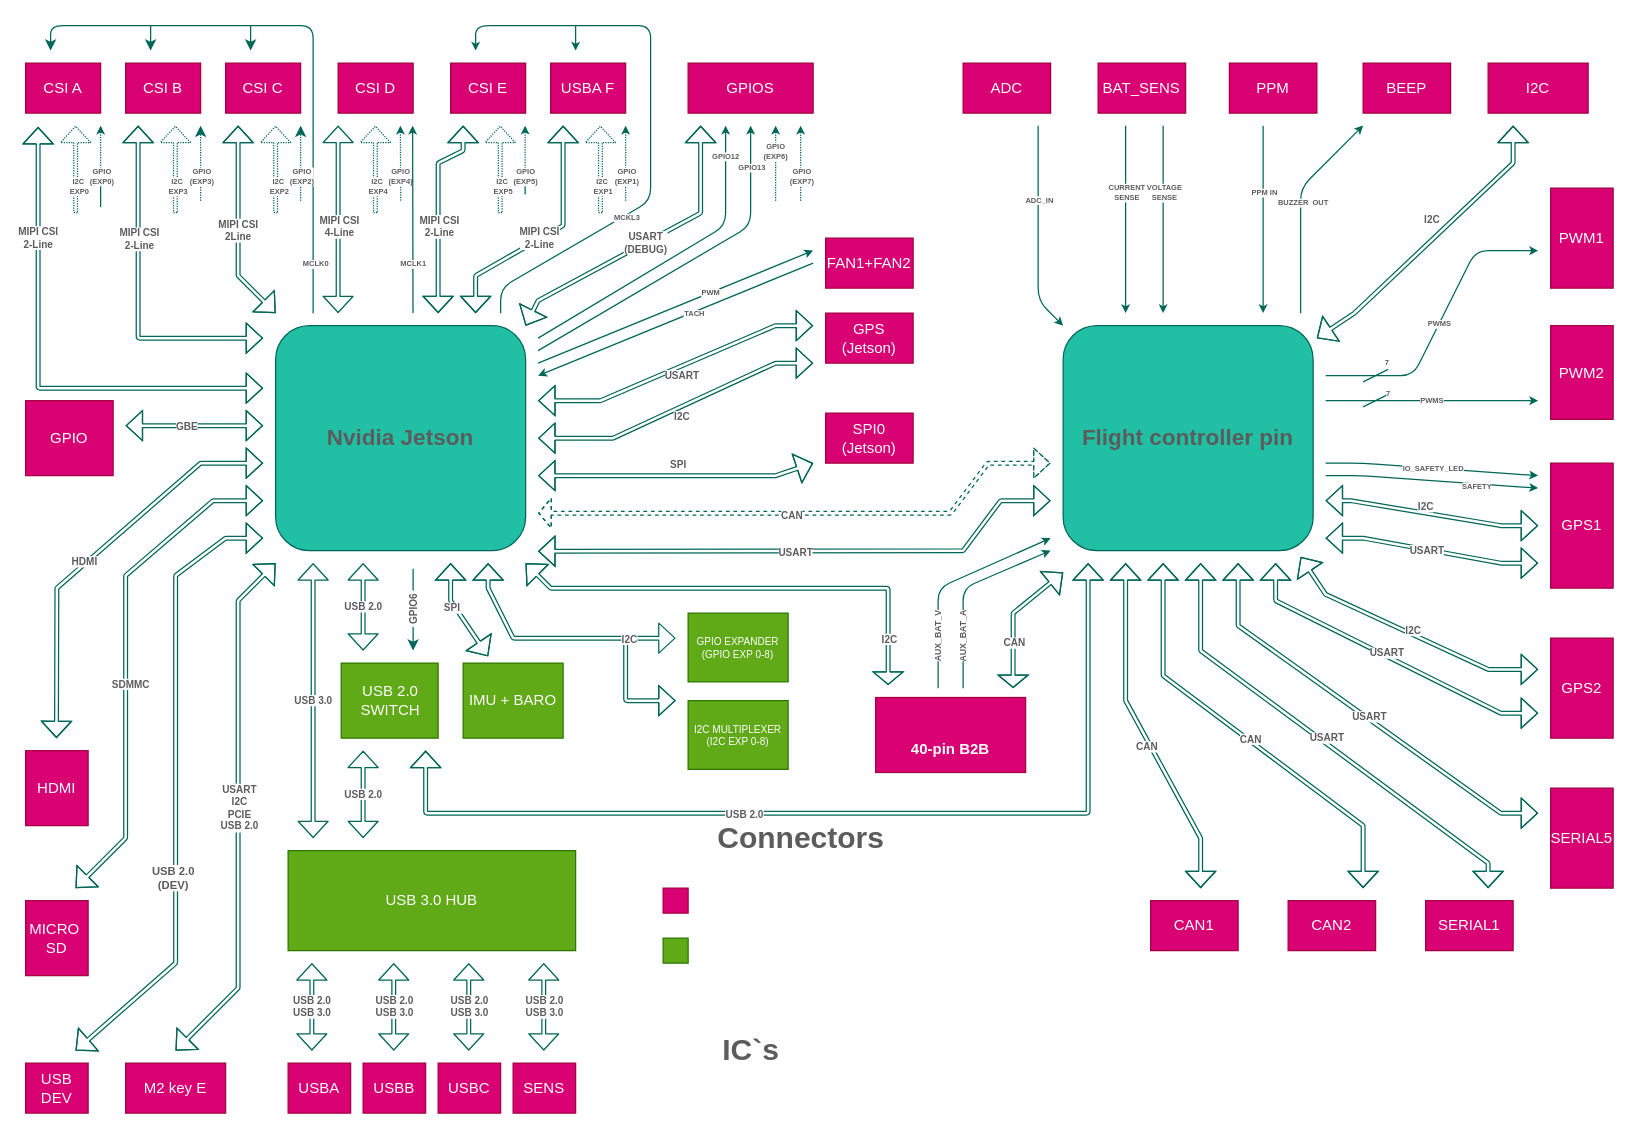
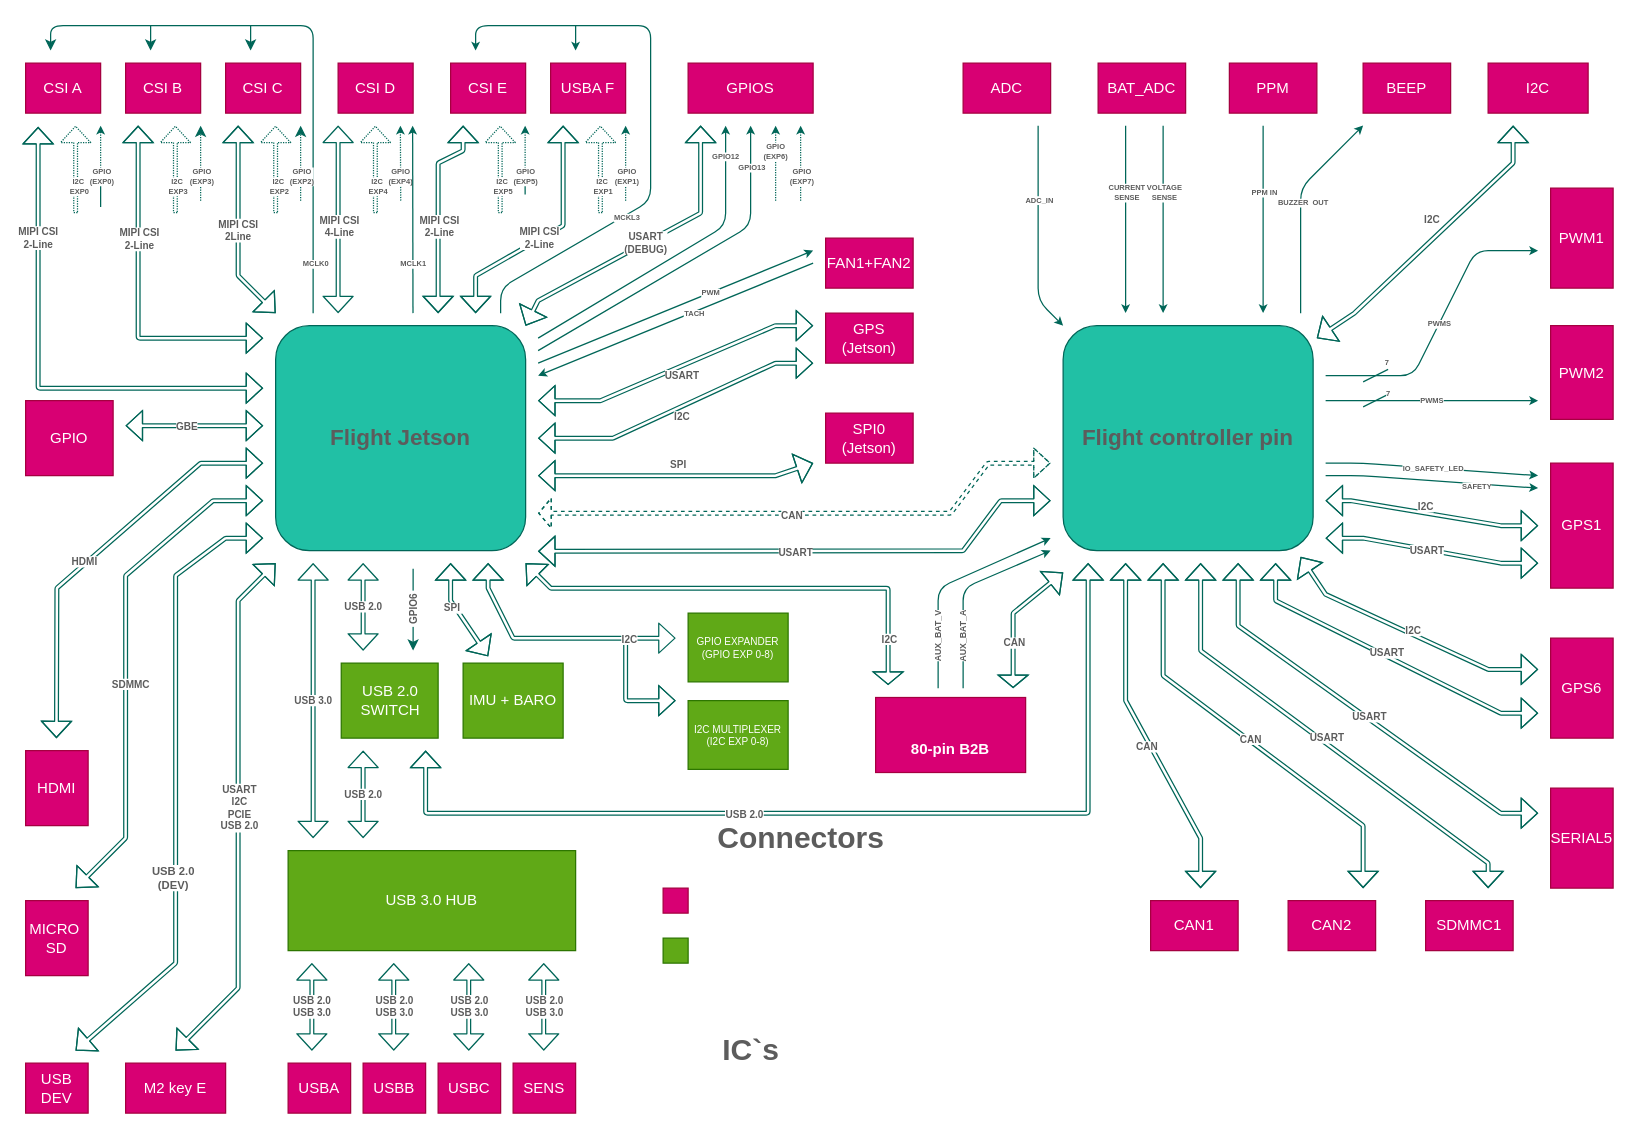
node "BAT_SENS": label "BAT_SENS" -> "BAT_ADC"
node "Nvidia Jetson": label "Nvidia Jetson" -> "Flight Jetson"
node "GPS2": label "GPS2" -> "GPS6"
node "40-pin B2B": label "40-pin B2B" -> "80-pin B2B"
node "SERIAL1": label "SERIAL1" -> "SDMMC1"
